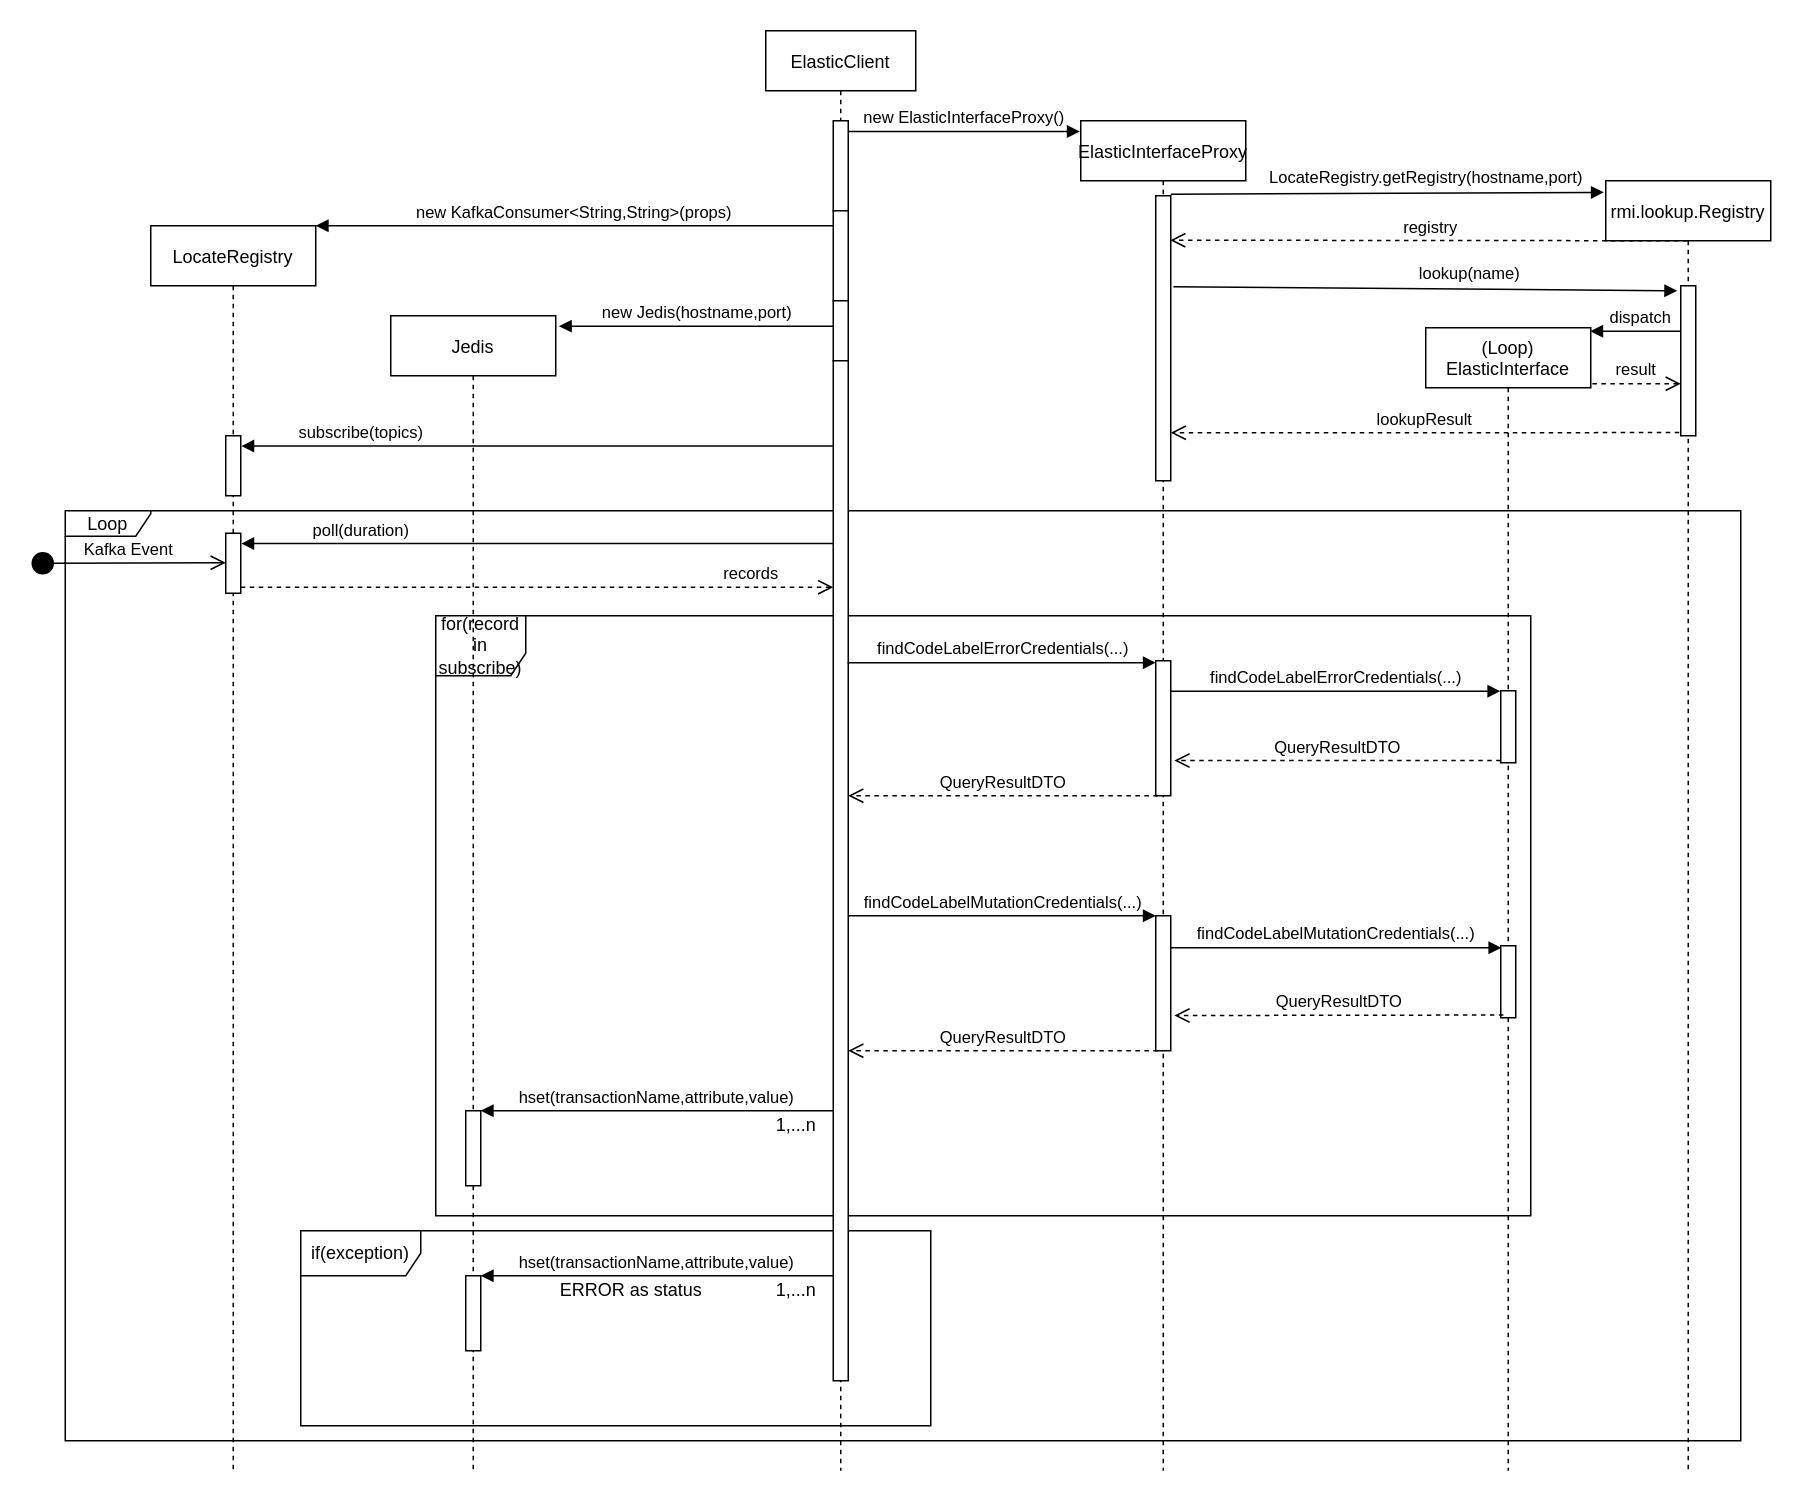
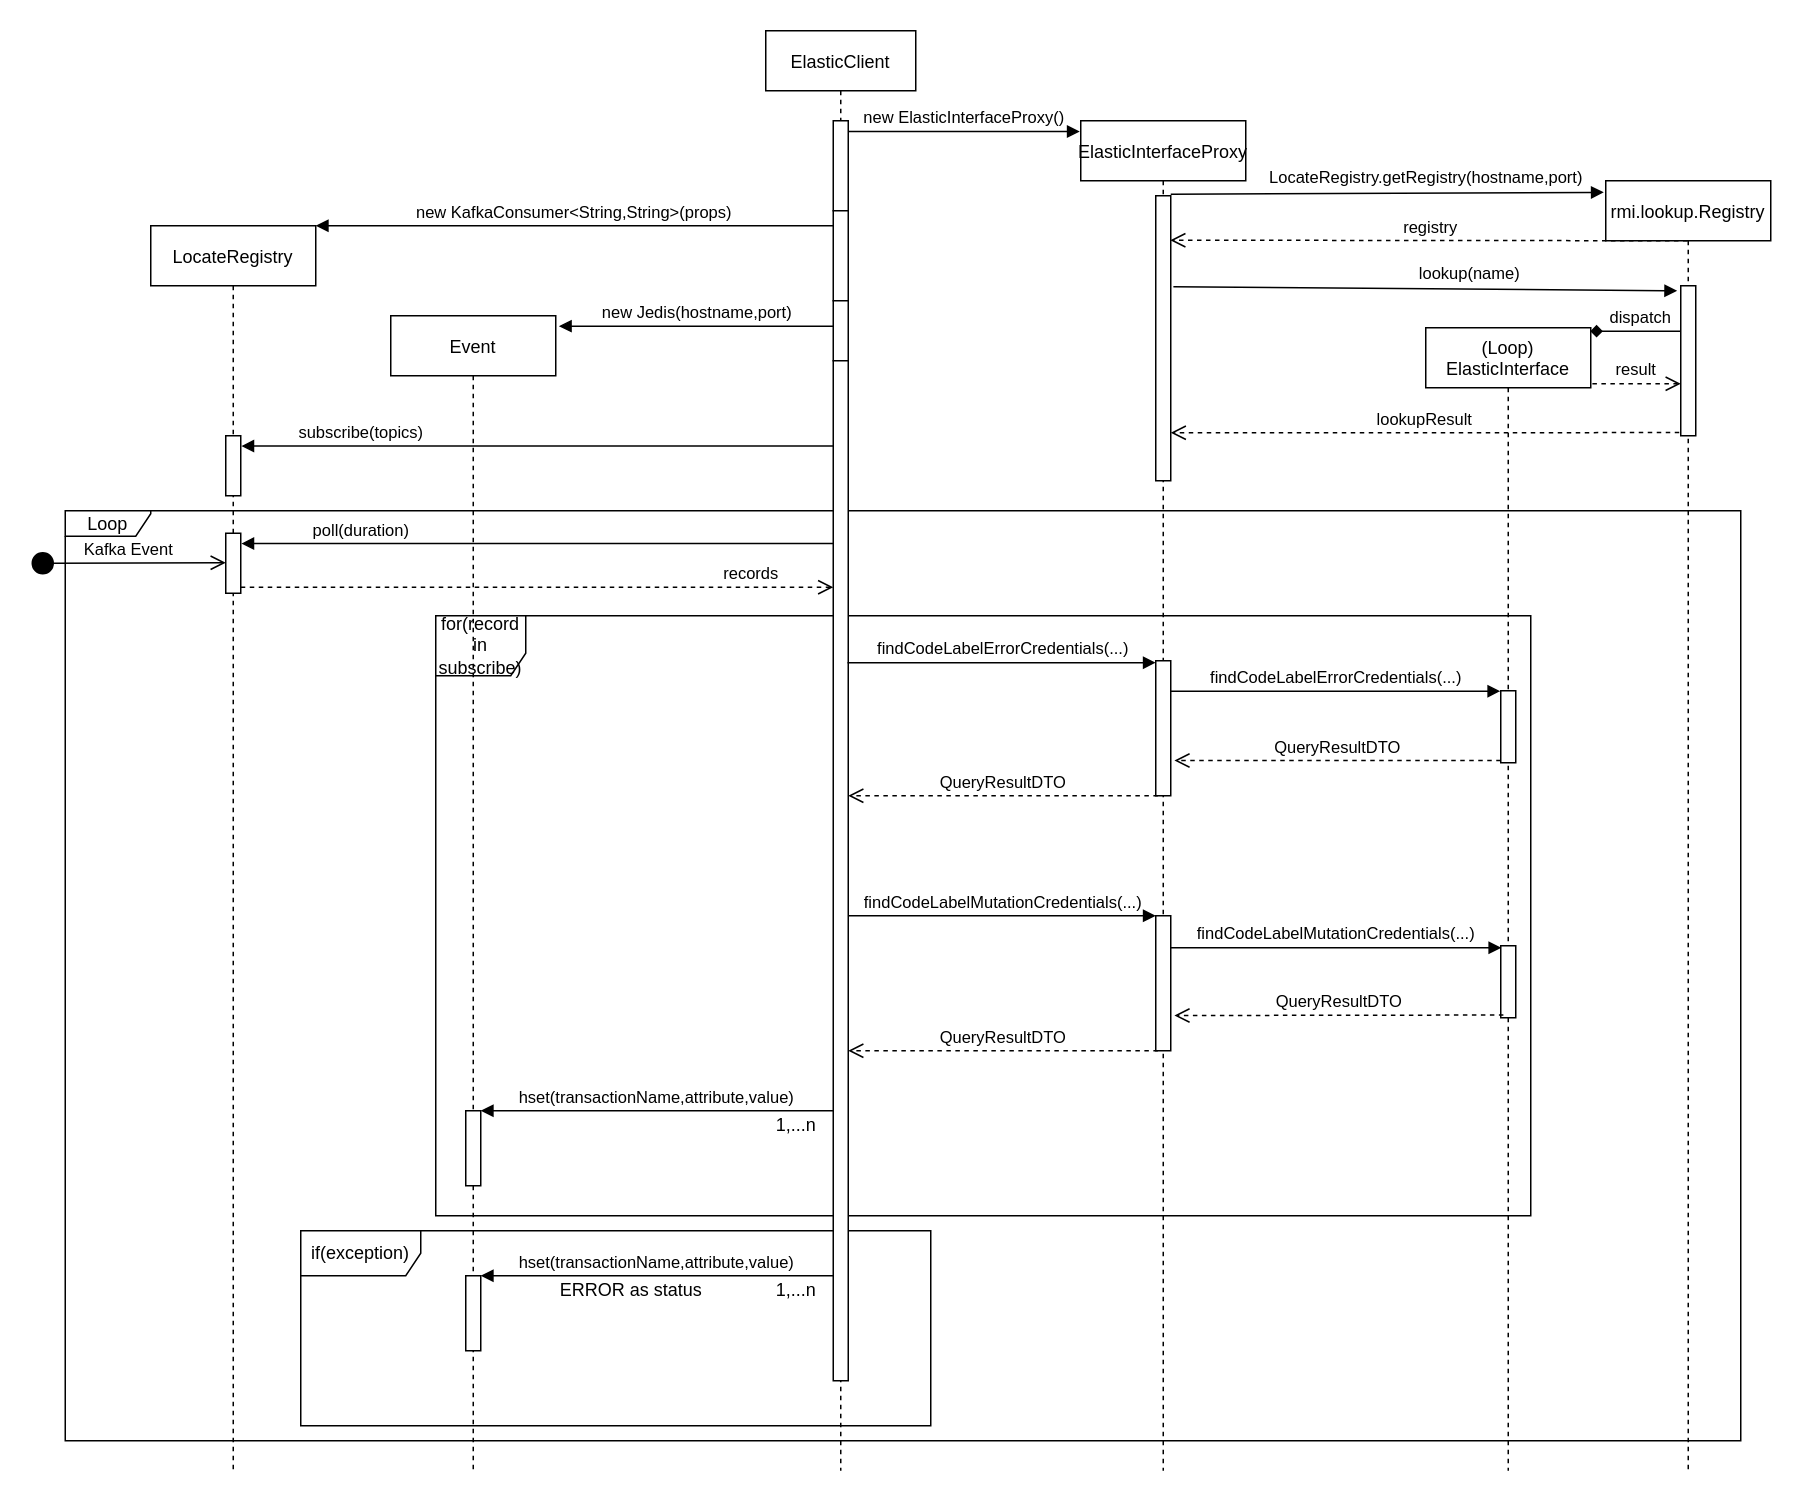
edge "rmi.lookup.Registry" -> "(Loop) ElasticInterface": arrowhead block -> diamond
node "Jedis": label "Jedis" -> "Event"
